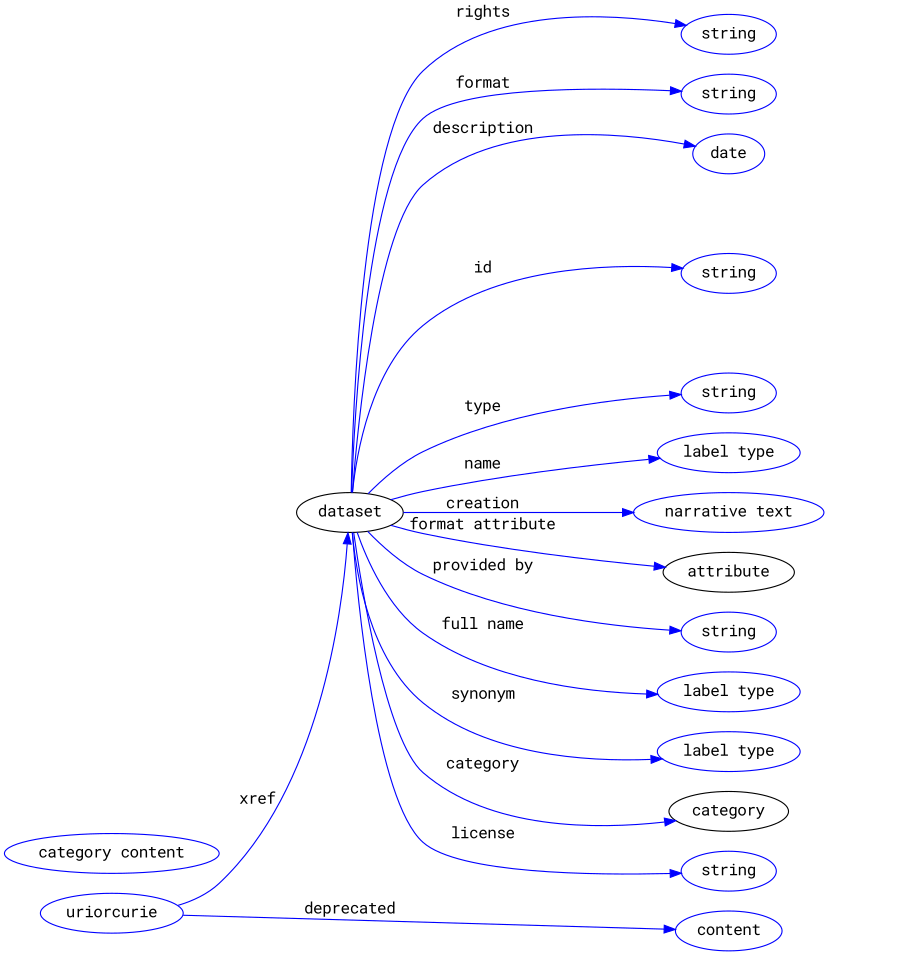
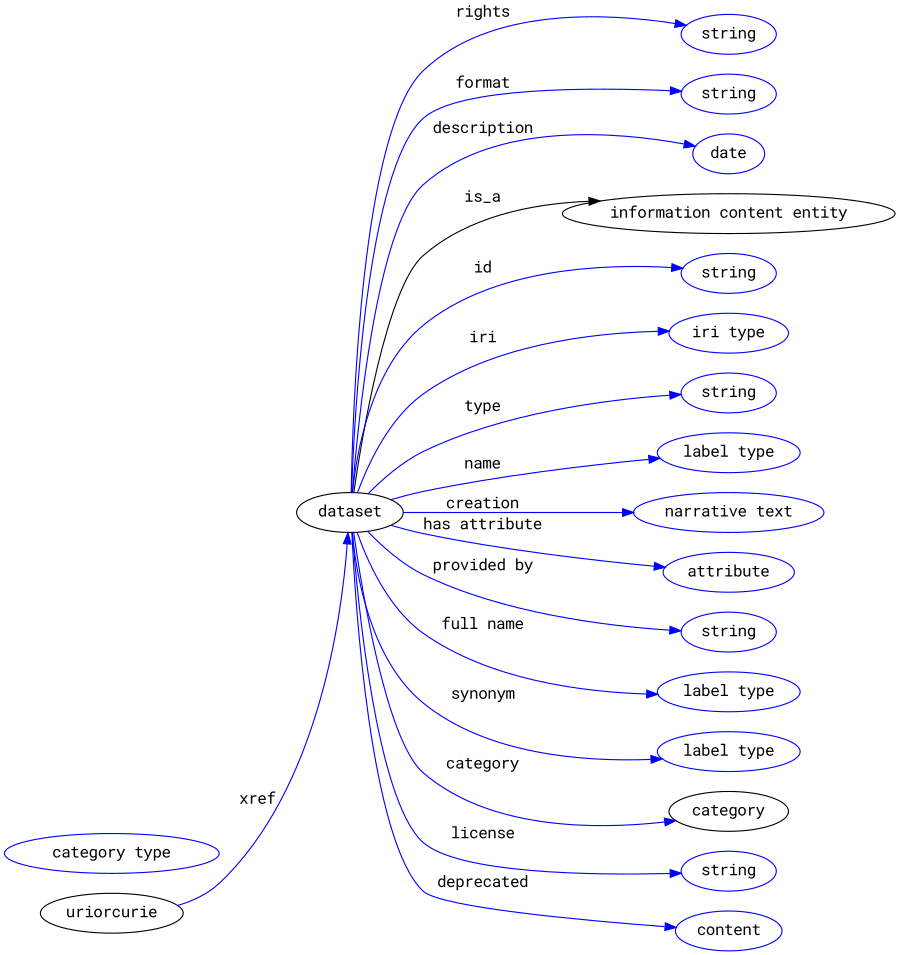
node "information content entity": added
node "iri type": added
edge "dataset" -> "attribute": label "format attribute" -> "has attribute"
node "attribute": color black -> blue
node "category content": label "category content" -> "category type"
node "uriorcurie": color blue -> black
edge "uriorcurie" -> "content": now "dataset" -> "content"
